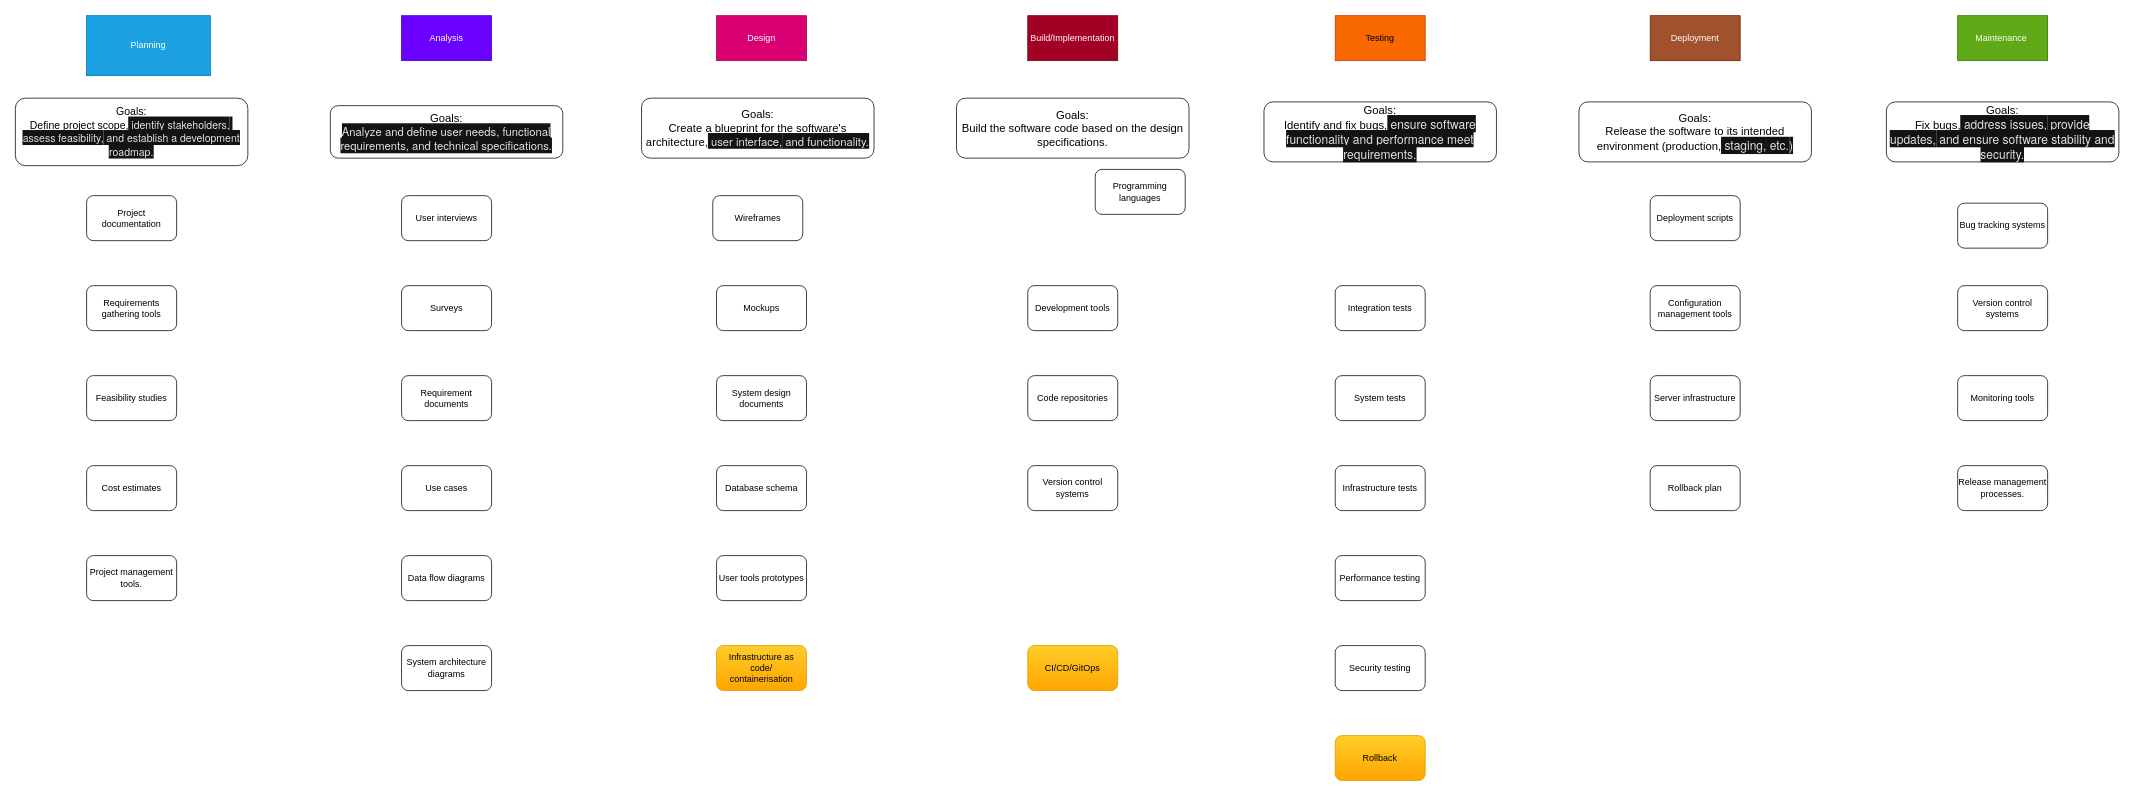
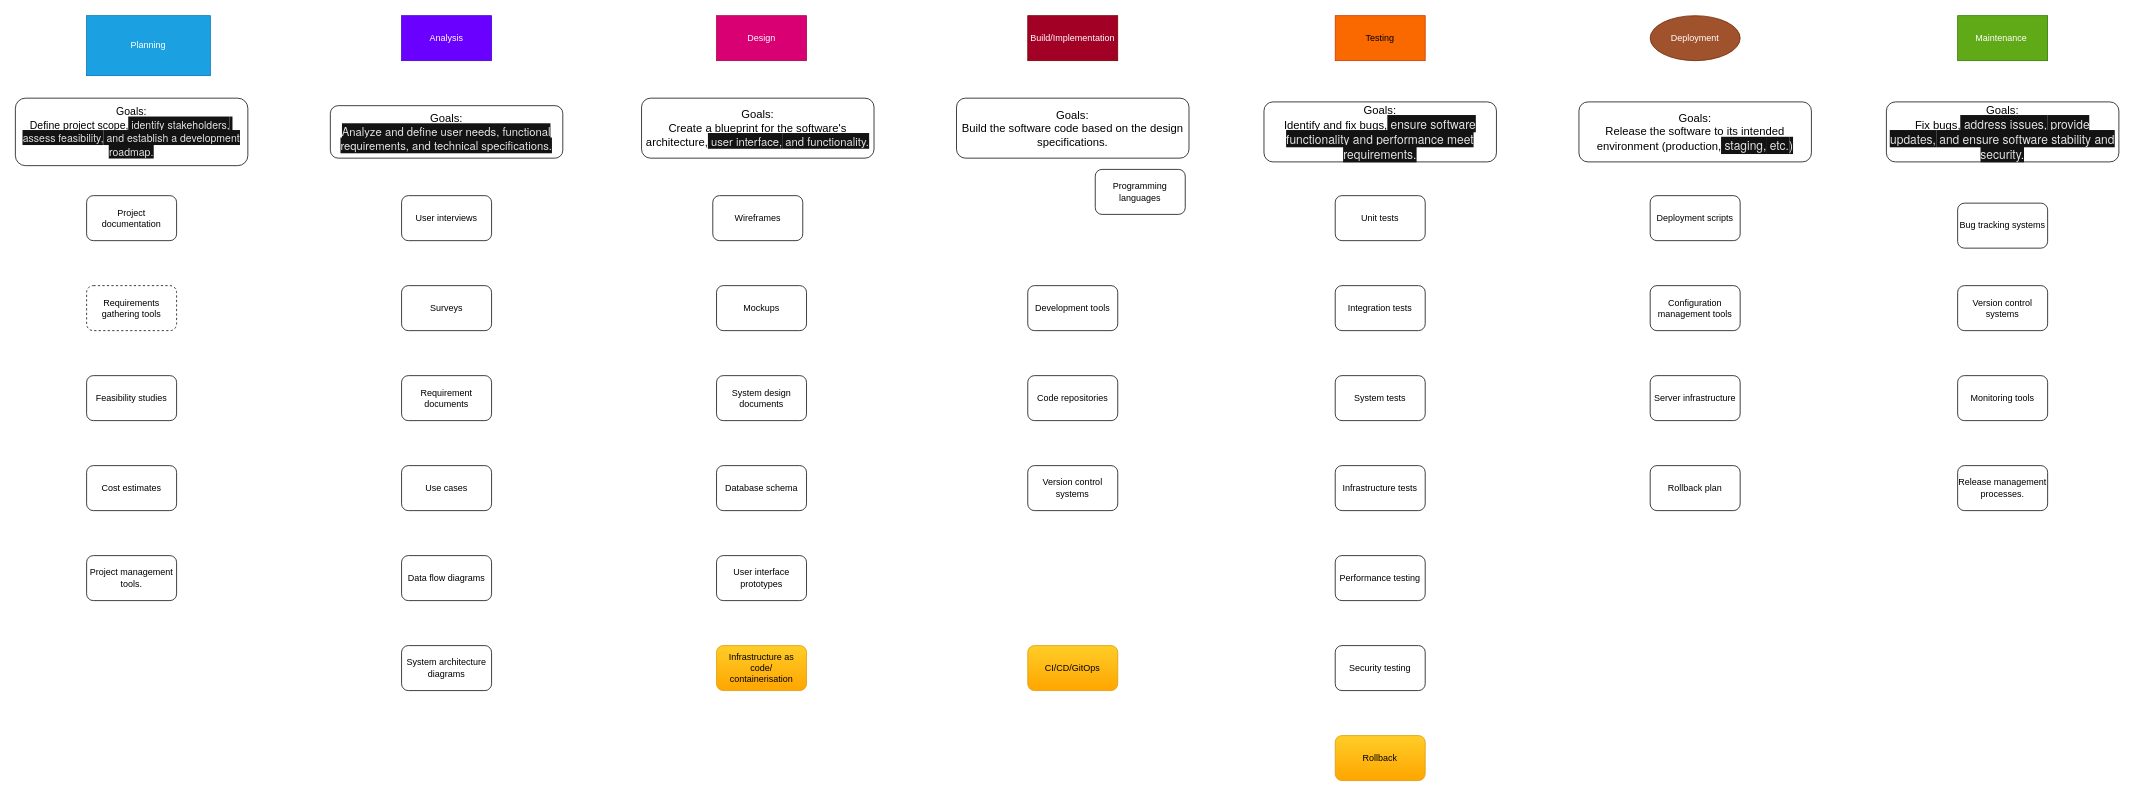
node "Deployment": shape rectangle -> ellipse
node "Unit tests": added
node "Requirements gathering tools": style solid -> dashed
node "User tools prototypes": label "User tools prototypes" -> "User interface prototypes"
